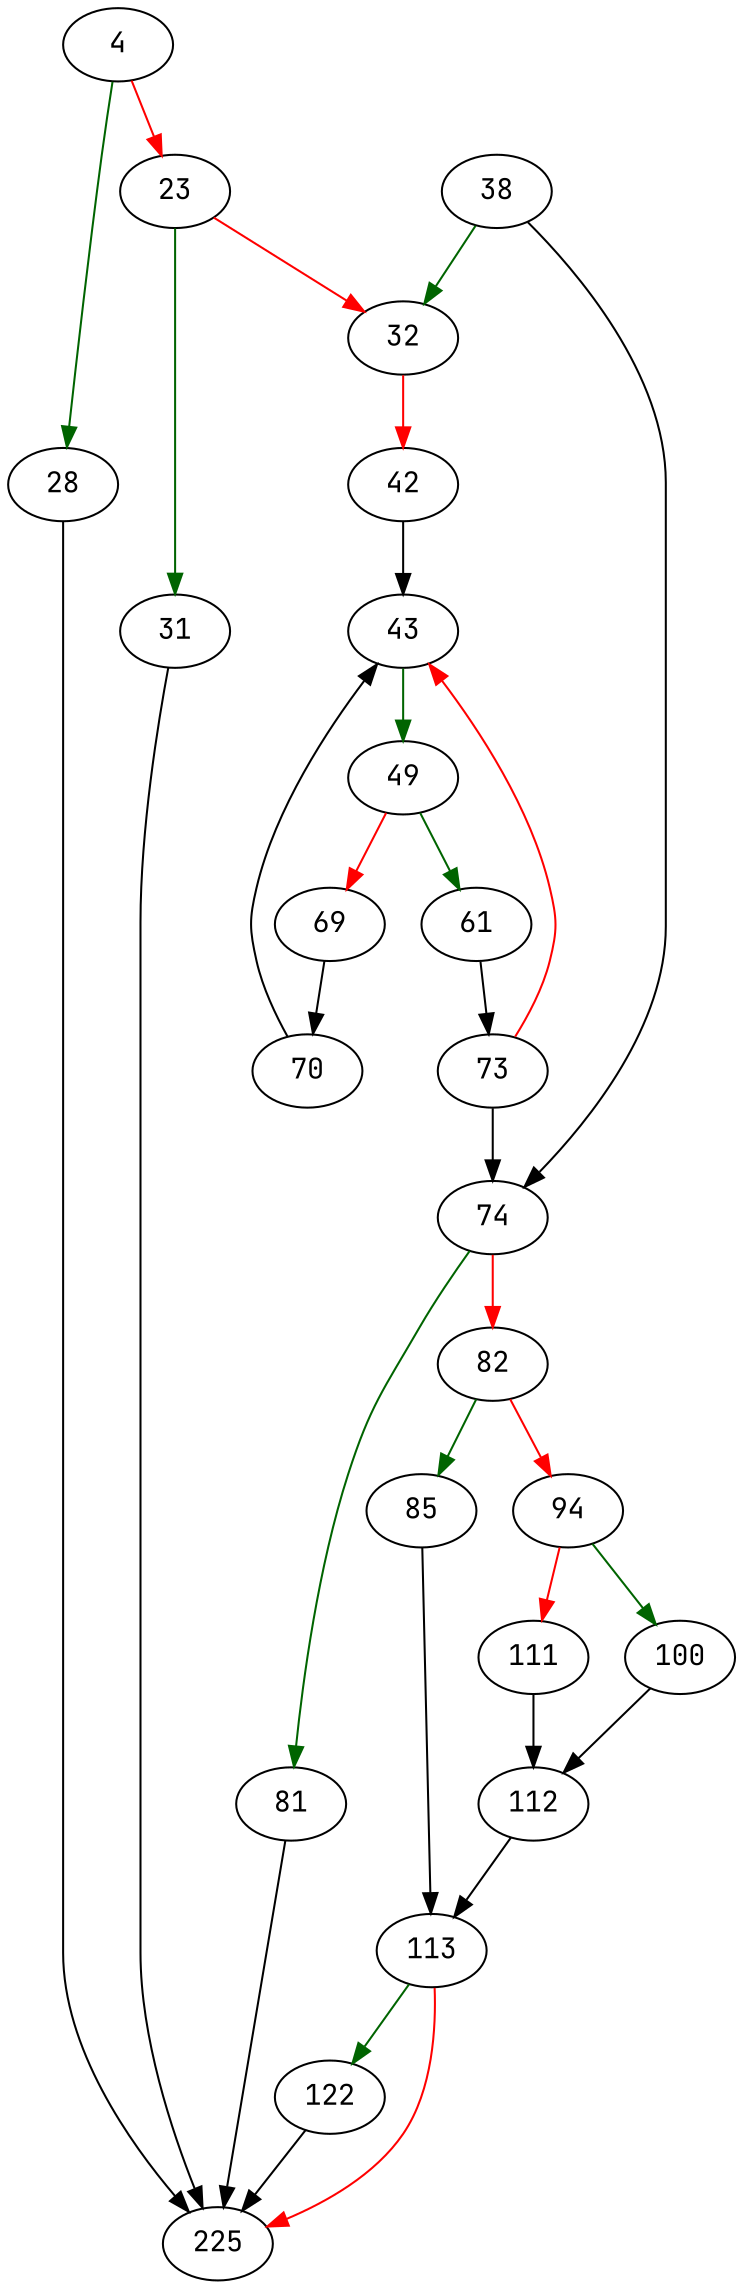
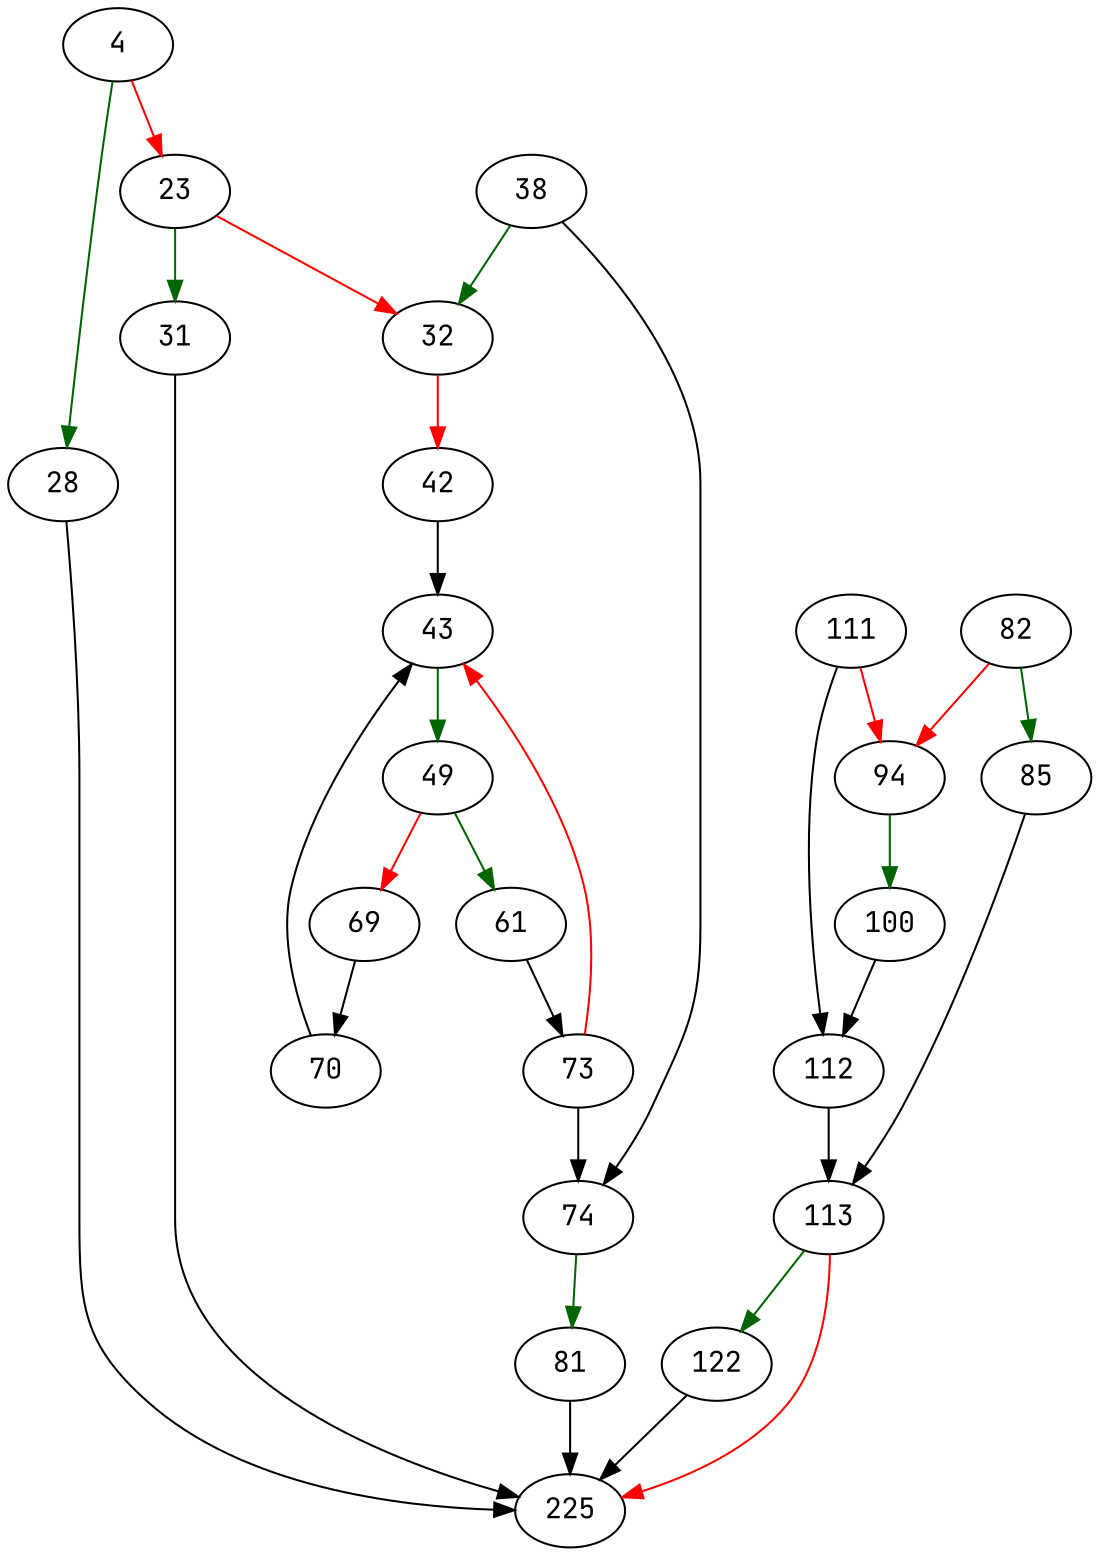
edge "74" -> "82": removed
edge "94" -> "111": reversed
